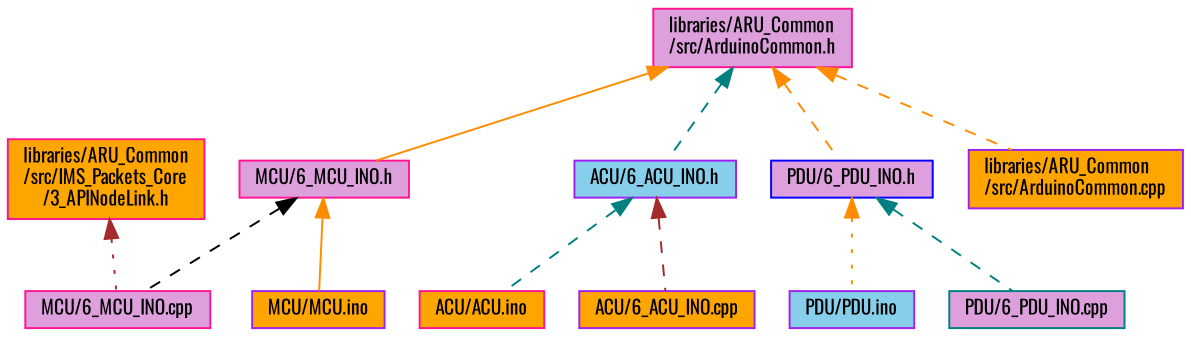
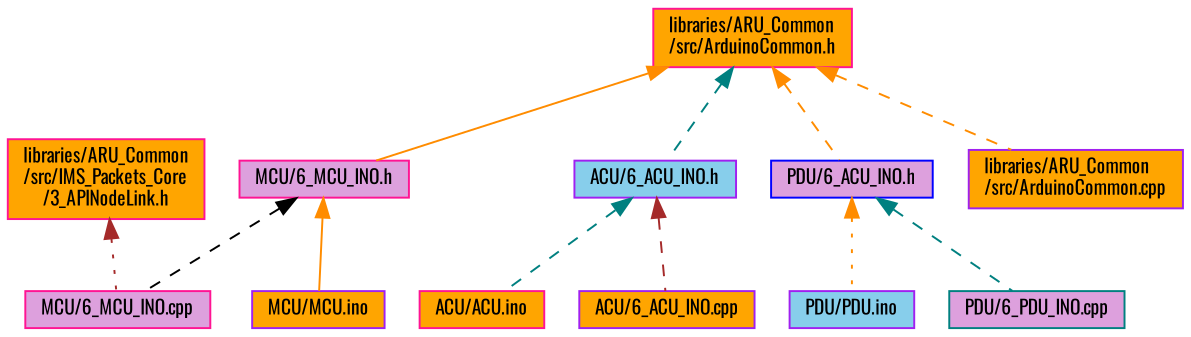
node "libraries/ARU_Common /src/ArduinoCommon.h": fillcolor plum -> orange
node "PDU/6_PDU_INO.h": label "PDU/6_PDU_INO.h" -> "PDU/6_ACU_INO.h"
